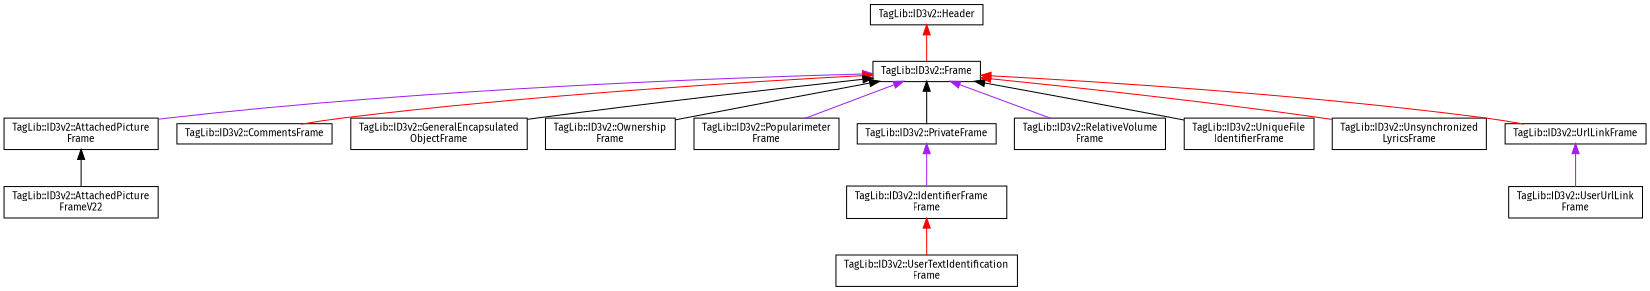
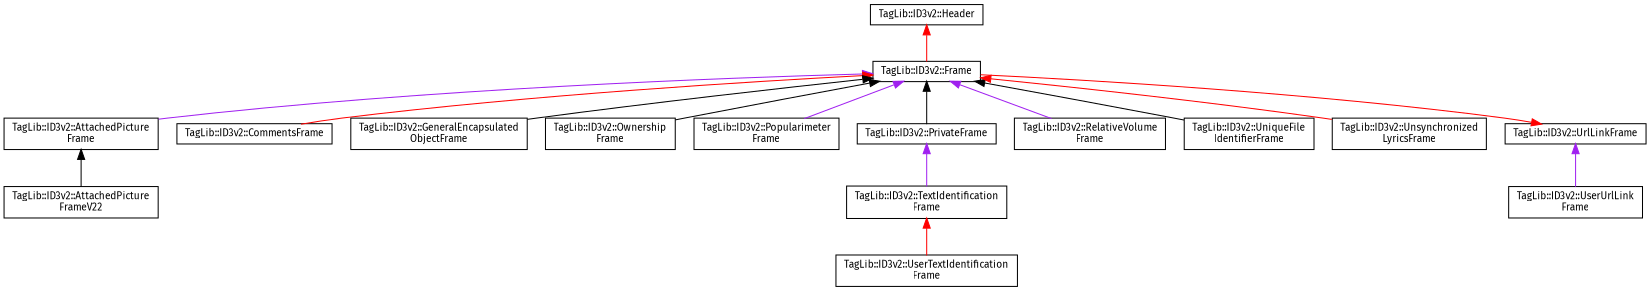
edge "TagLib::ID3v2::UrlLinkFrame" -> "TagLib::ID3v2::Frame": reversed
node "TagLib::ID3v2::IdentifierFrame Frame": label "TagLib::ID3v2::IdentifierFrame Frame" -> "TagLib::ID3v2::TextIdentification Frame"
